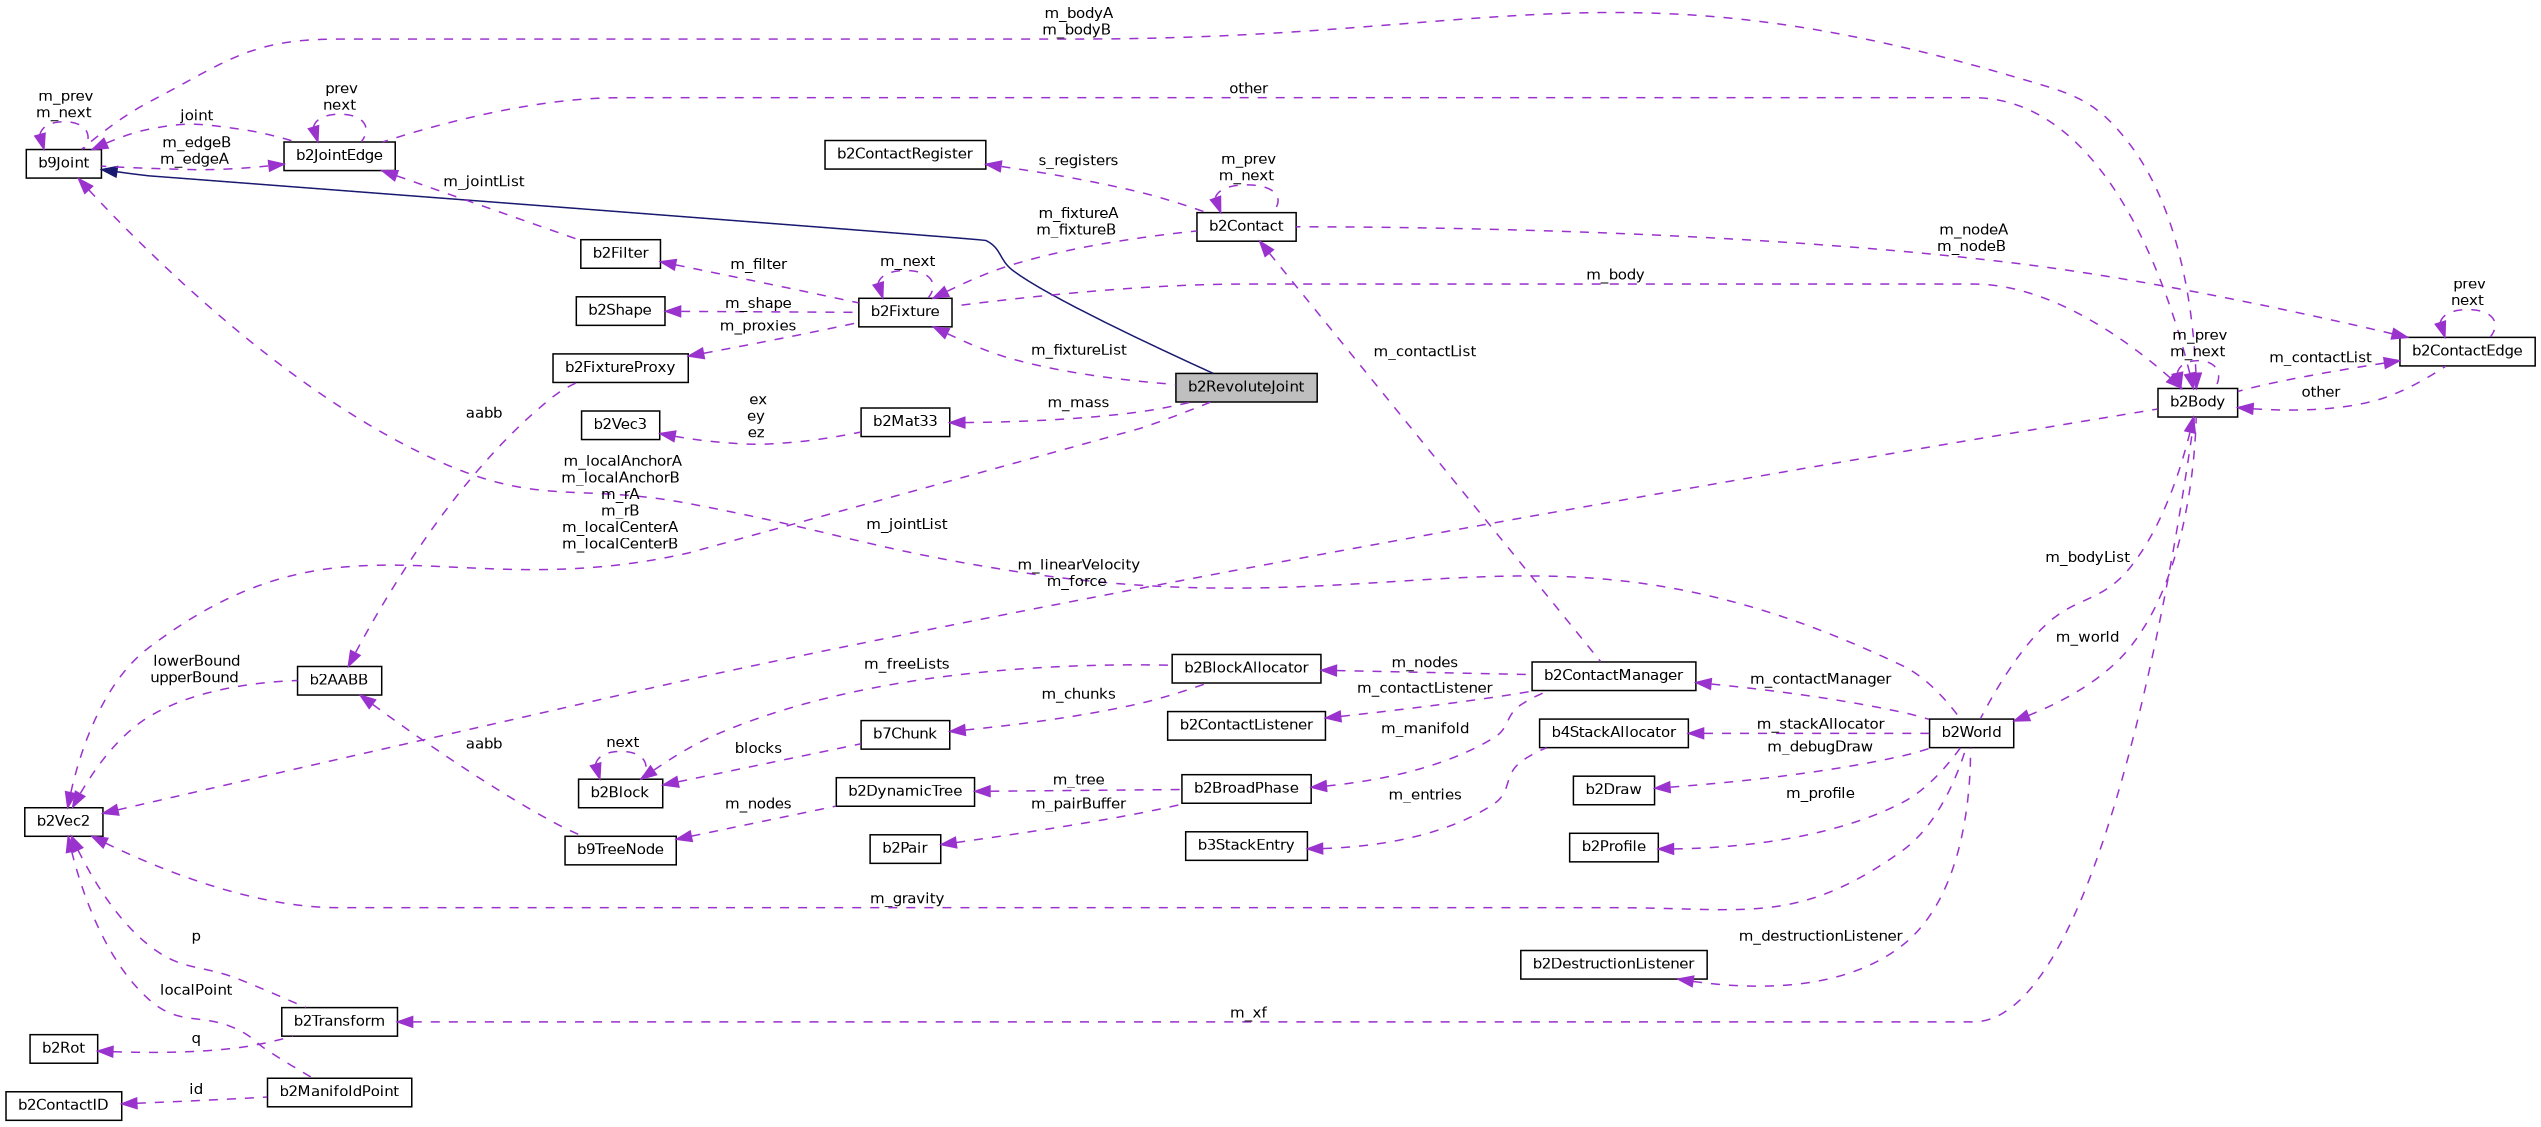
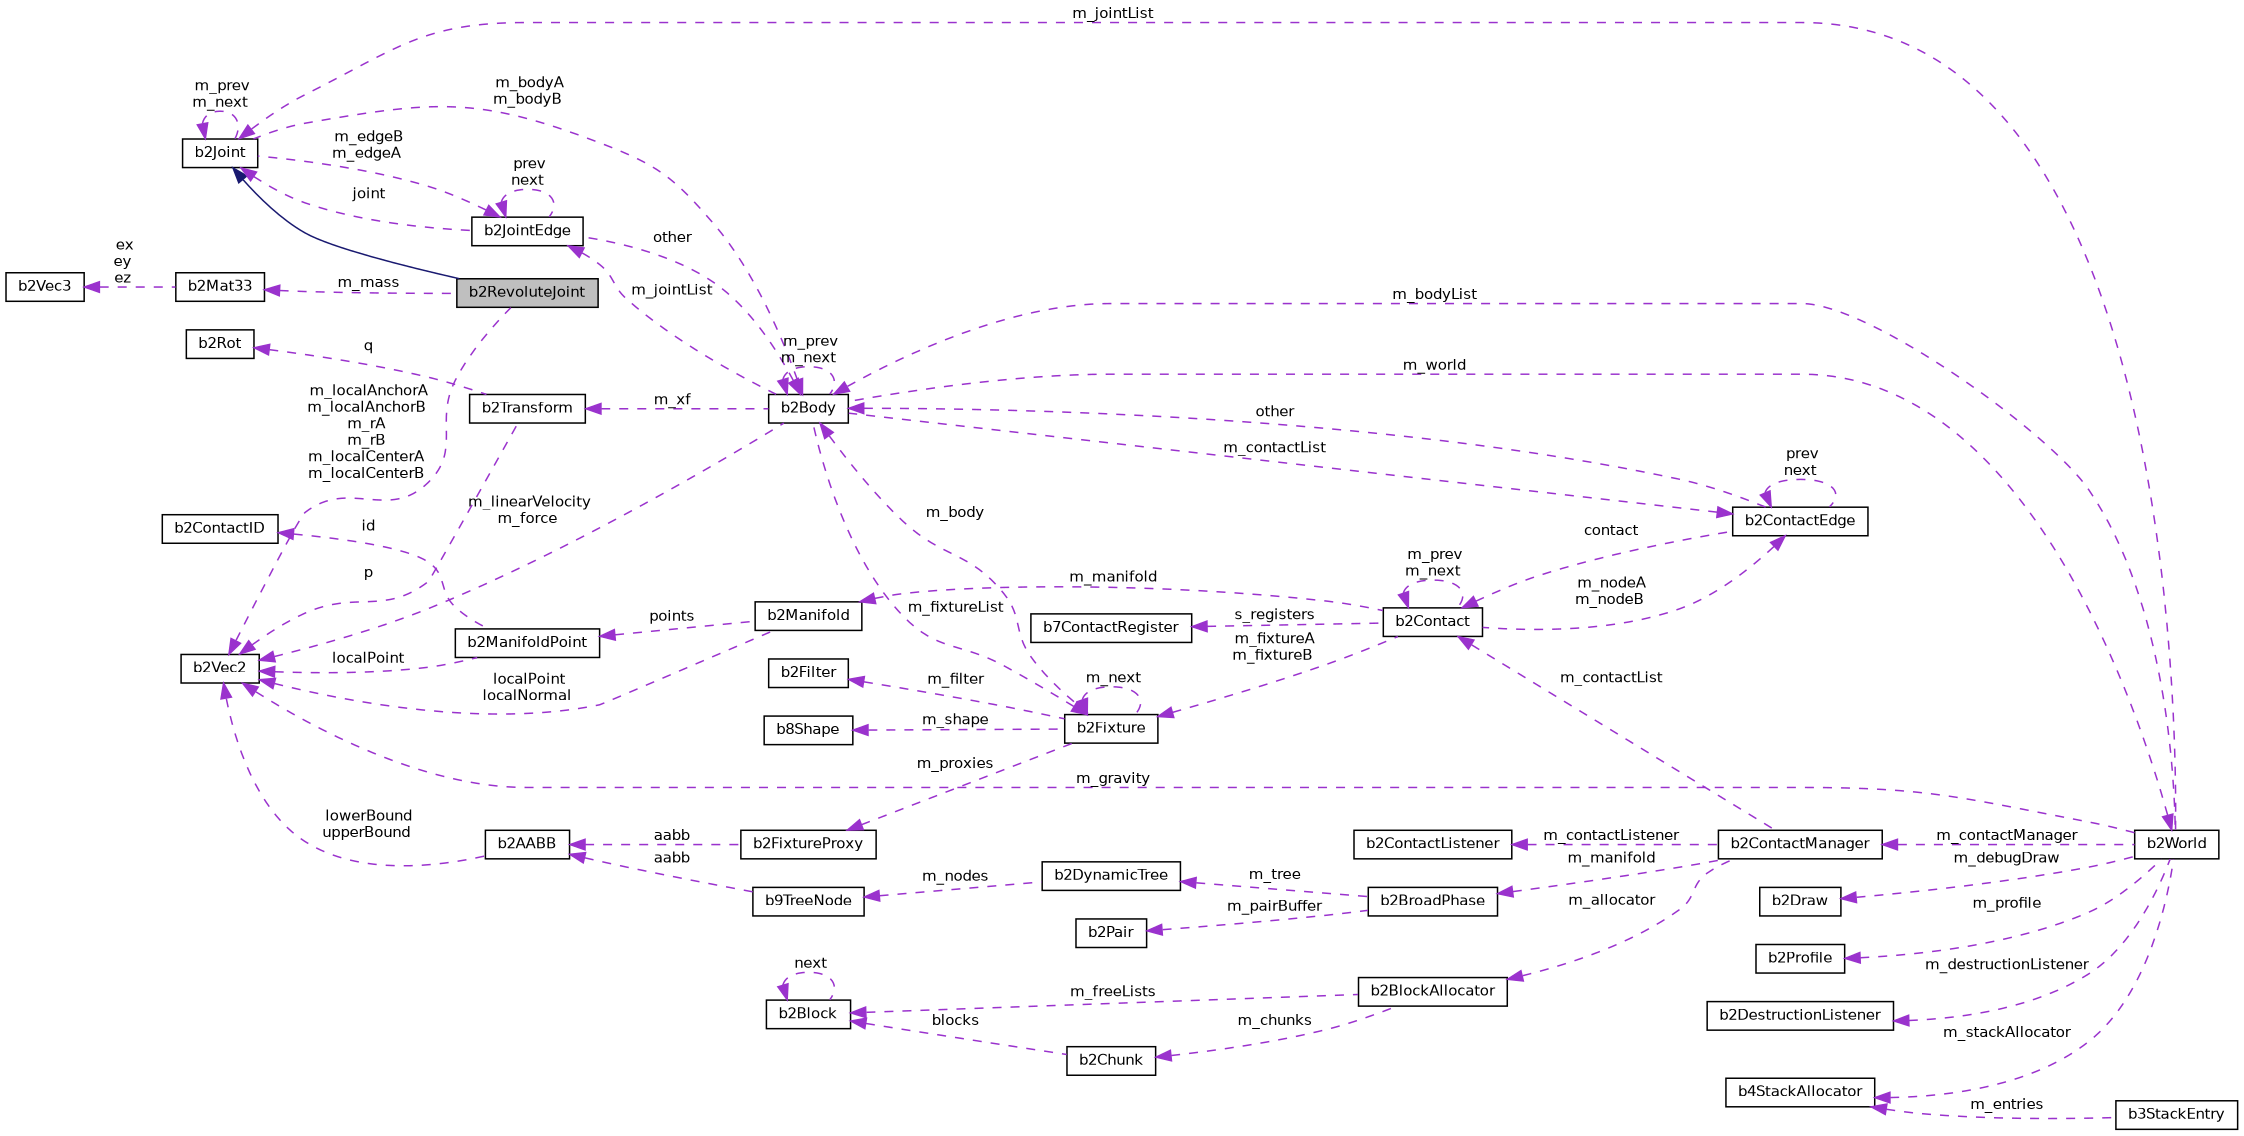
node "b2ContactRegister": label "b2ContactRegister" -> "b7ContactRegister"
node "b9Joint": label "b9Joint" -> "b2Joint"
edge "b2Filter" -> "b2JointEdge": now "b2Body" -> "b2JointEdge"
node "b2Shape": label "b2Shape" -> "b8Shape"
edge "b2RevoluteJoint" -> "b2Fixture": now "b2Body" -> "b2Fixture"
edge "b2ContactEdge" -> "b2Contact": added, label "contact"
node "b2Manifold": added
edge "b2ContactManager" -> "b2BlockAllocator": label " m_nodes" -> " m_allocator"
node "b7Chunk": label "b7Chunk" -> "b2Chunk"
edge "b4StackAllocator" -> "b3StackEntry": reversed
